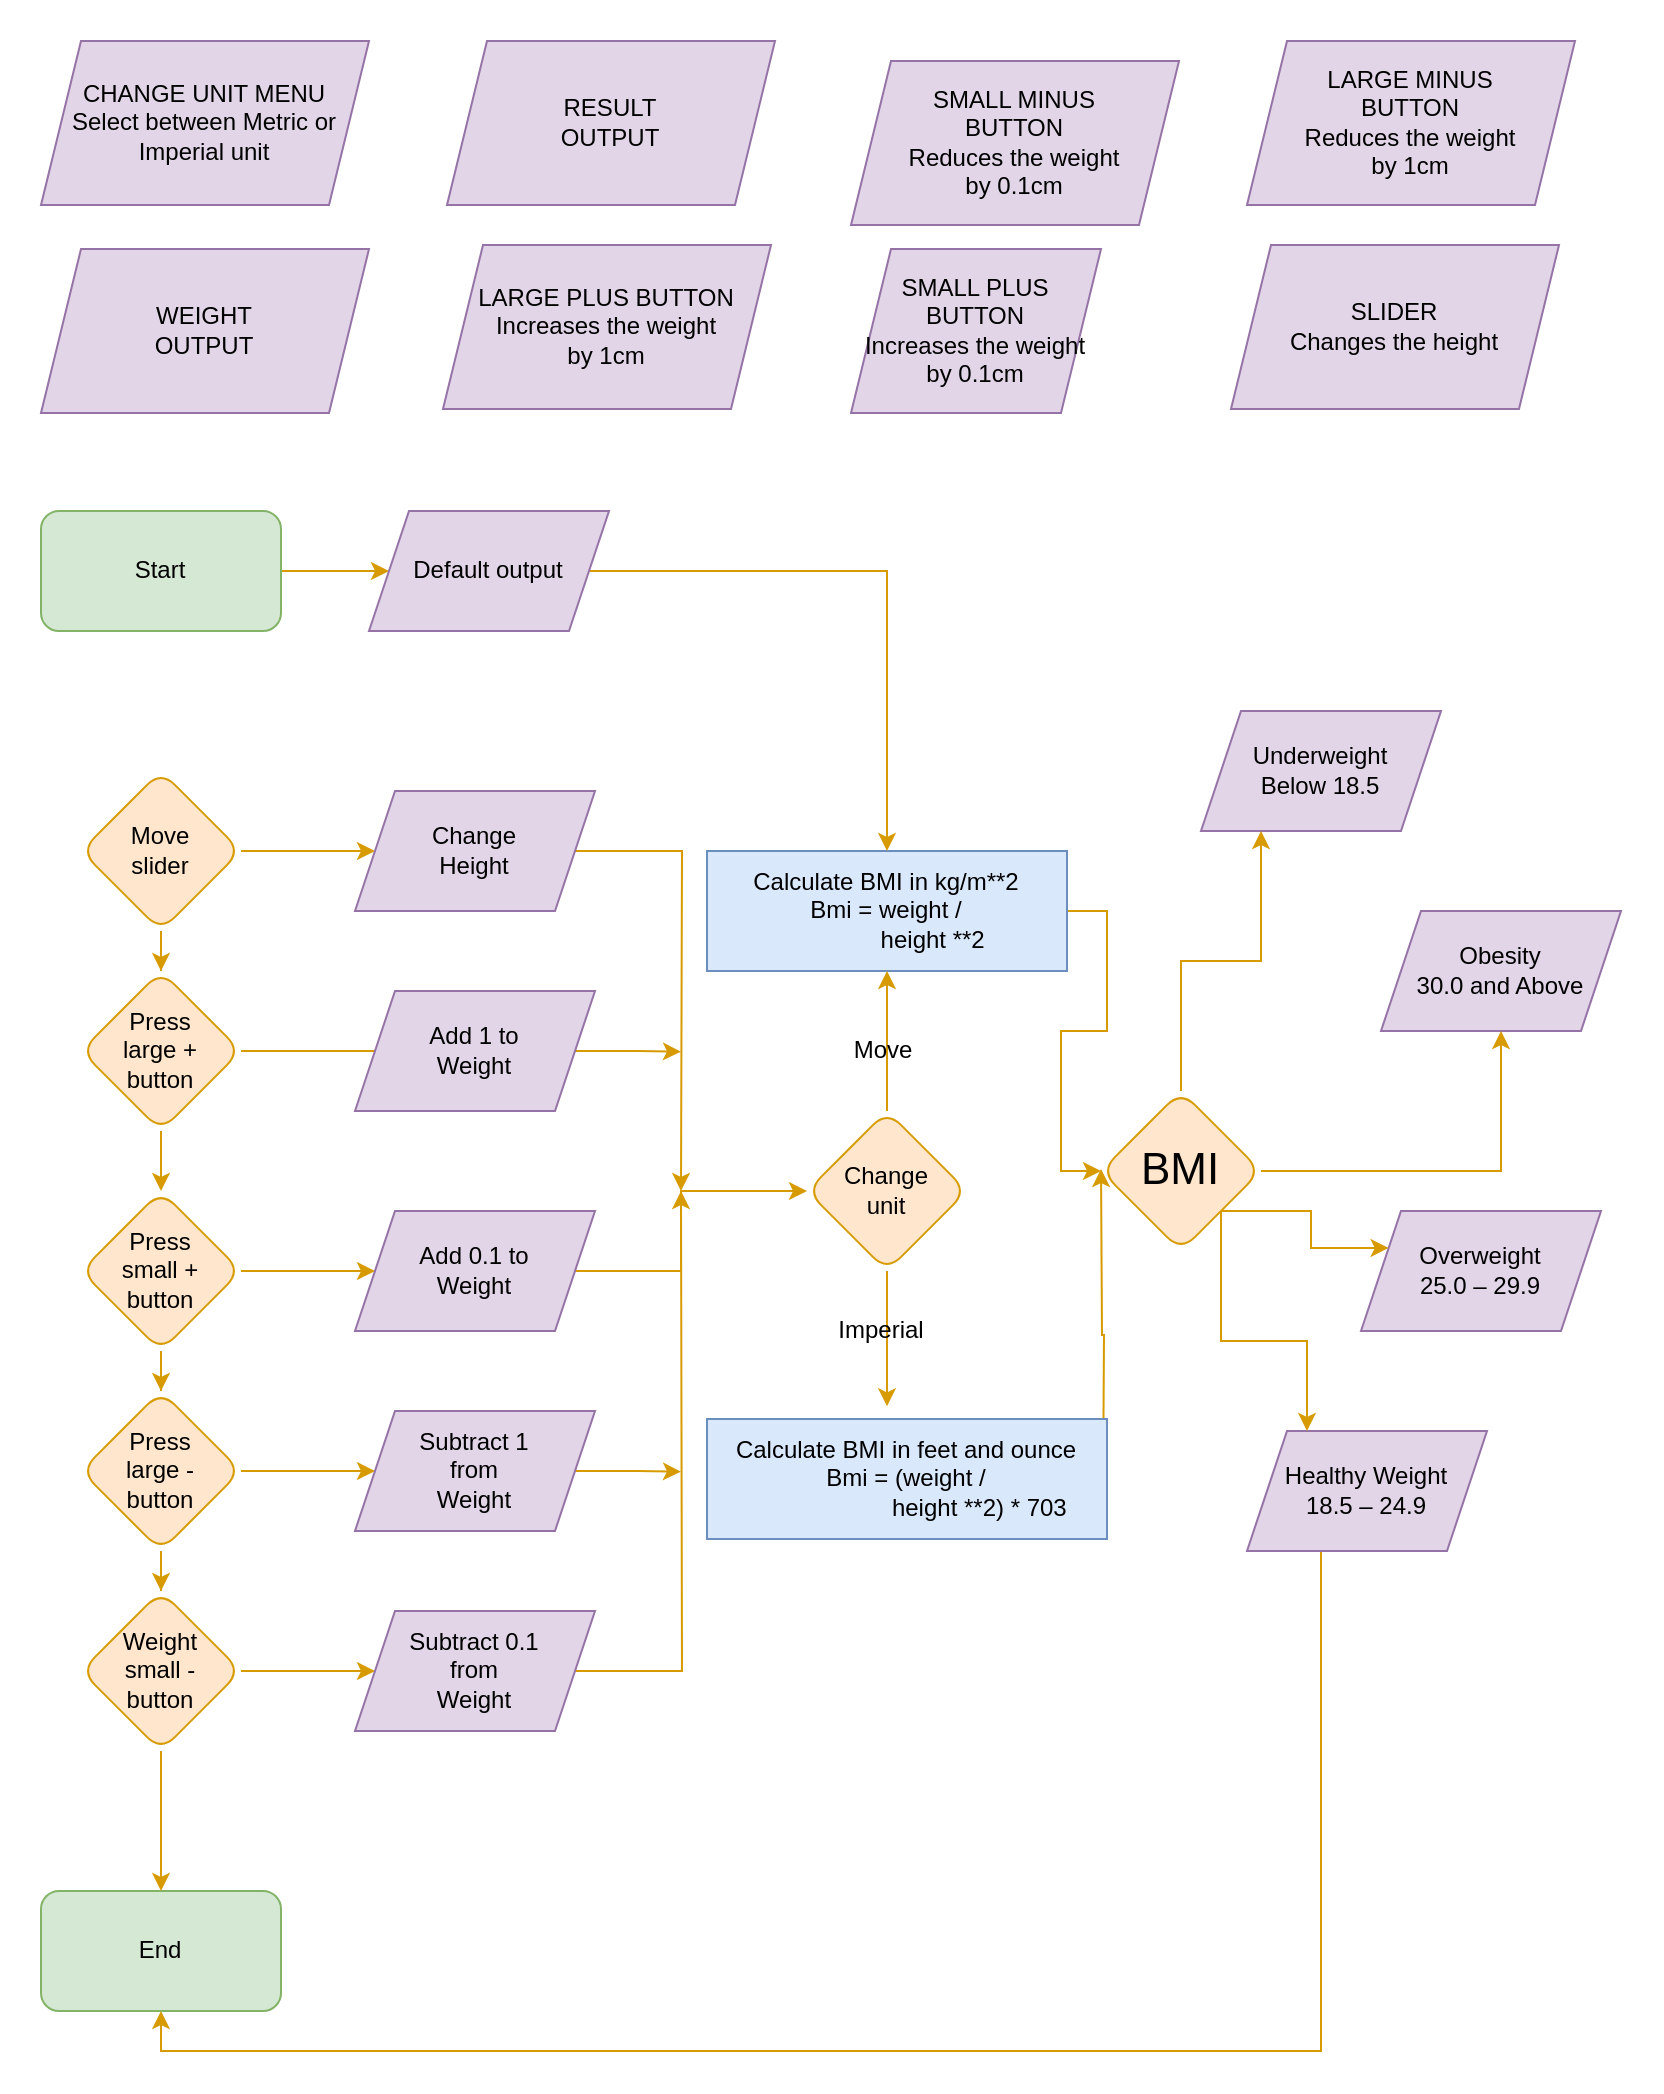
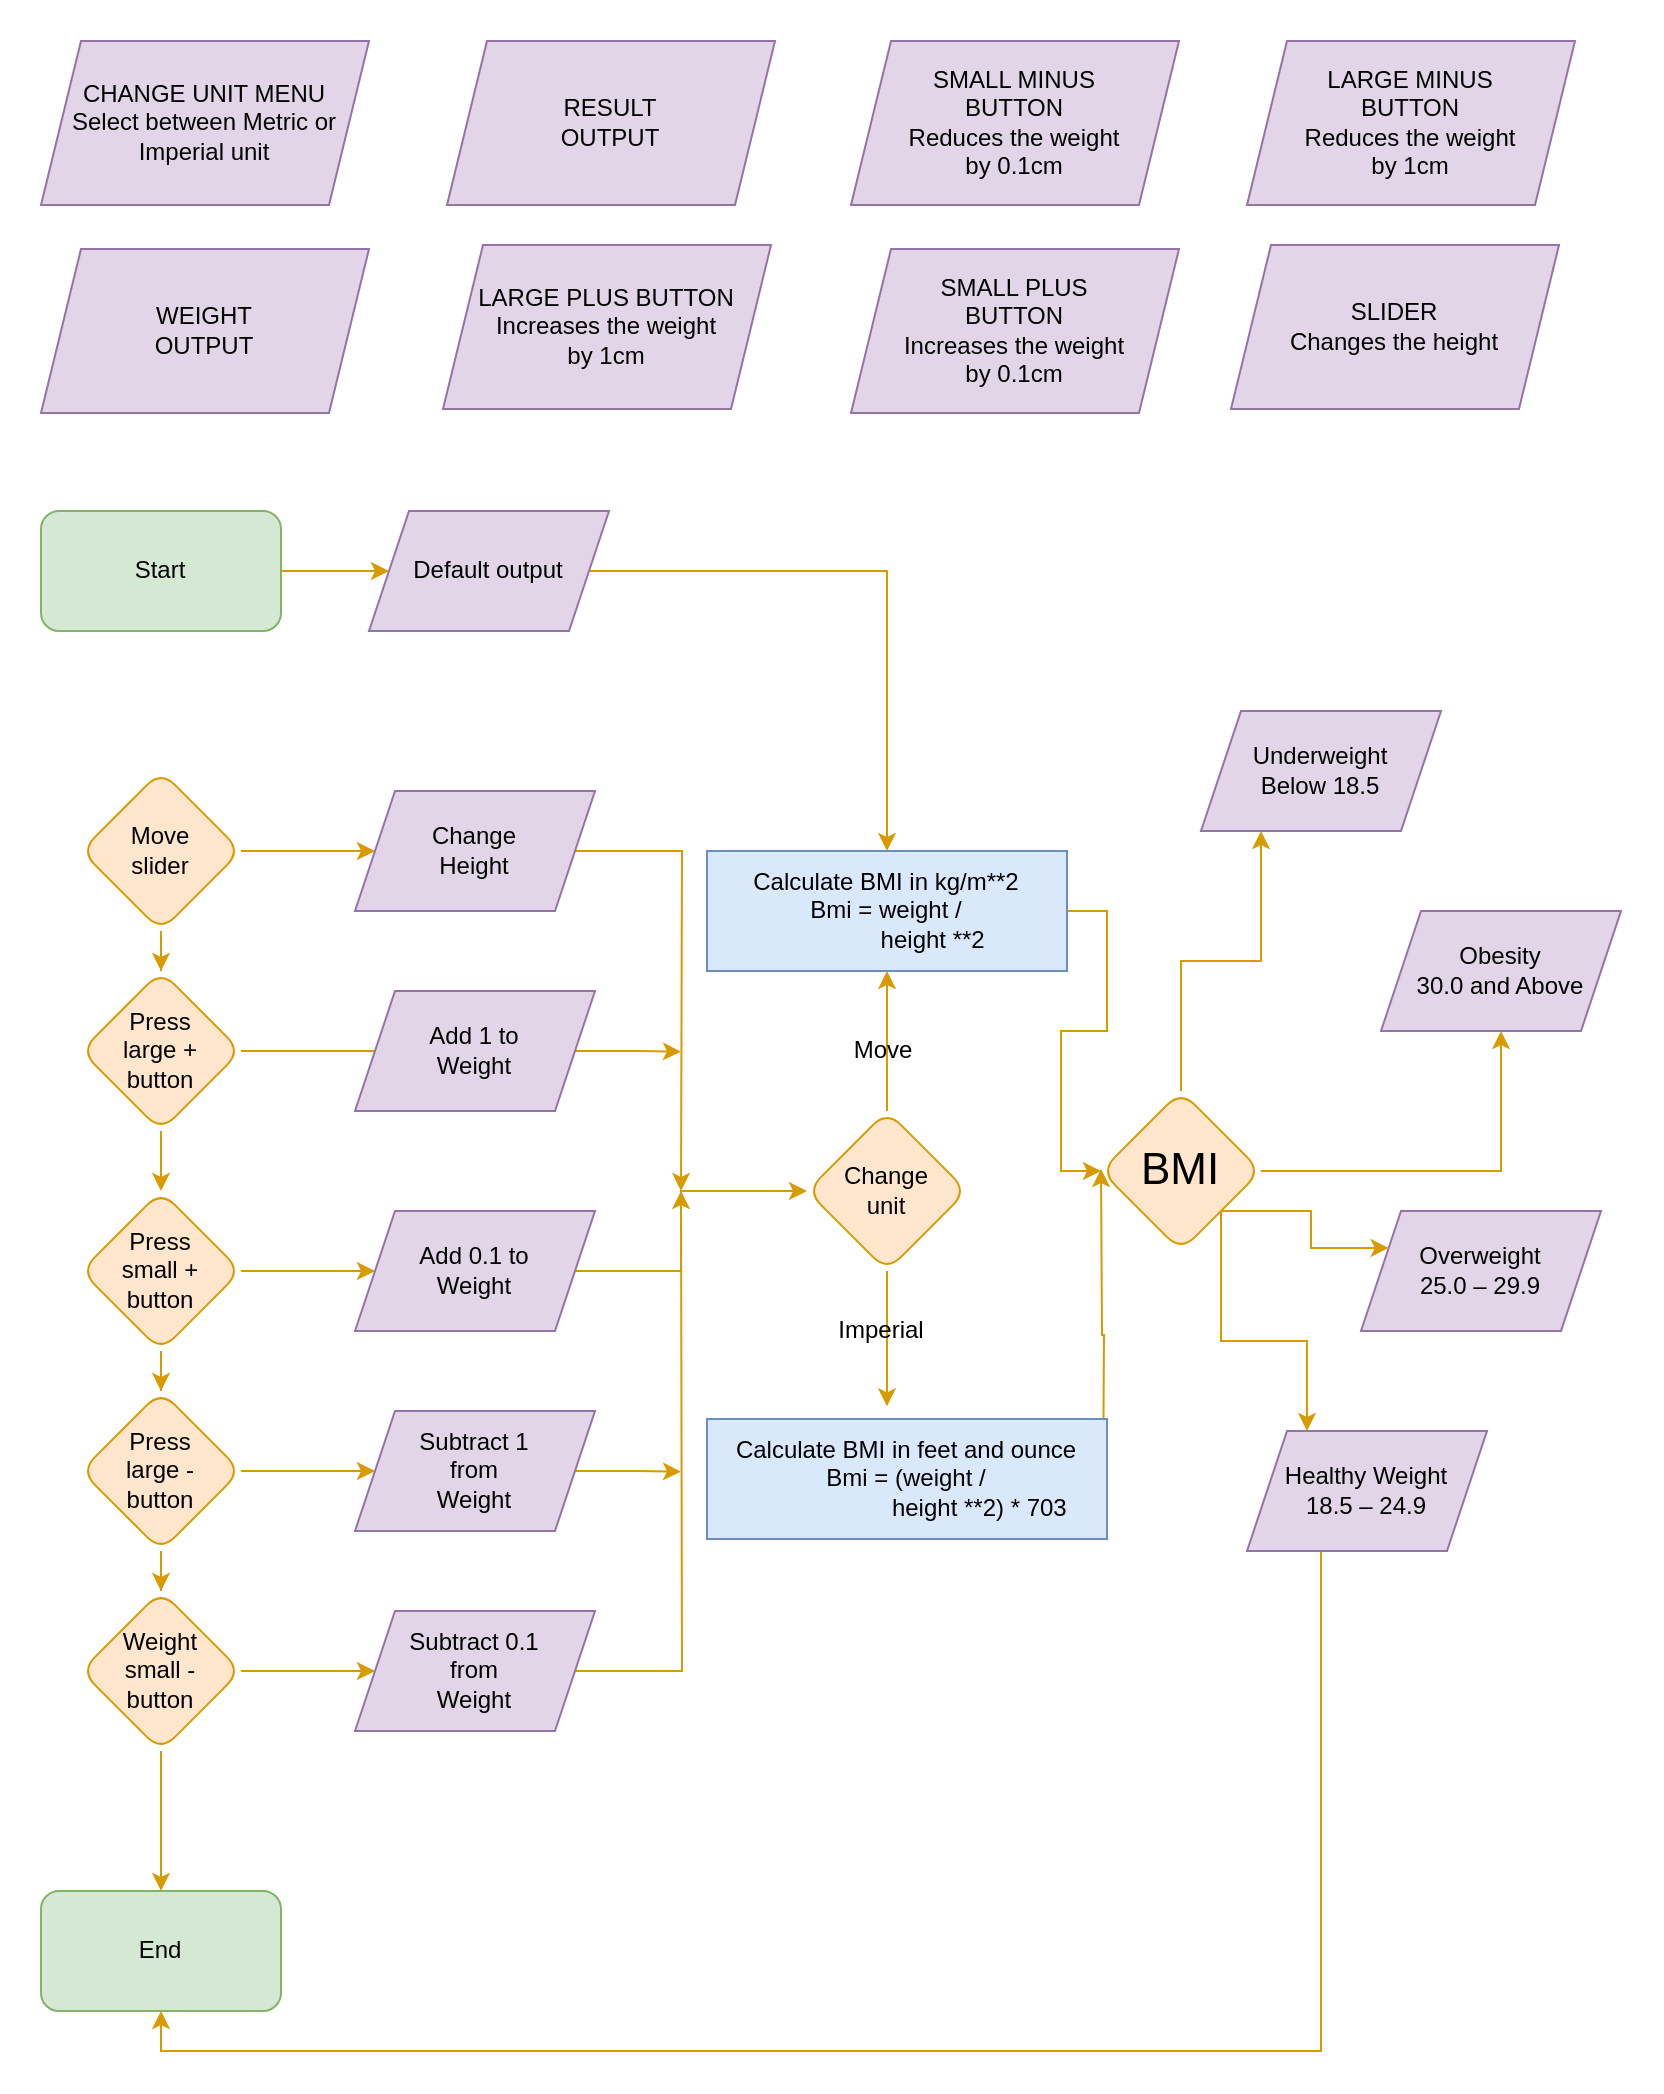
node "SMALL MINUS BUTTON Reduces the weight by 0.1cm": moved (1015, 143) -> (1015, 123)
node "SMALL PLUS BUTTON Increases the weight by 0.1cm": size 250x164 -> 328x164
